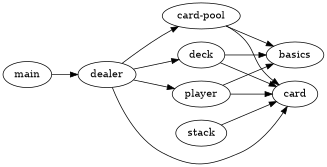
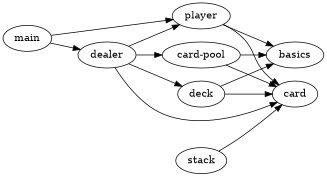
edge "main" -> "player": added
